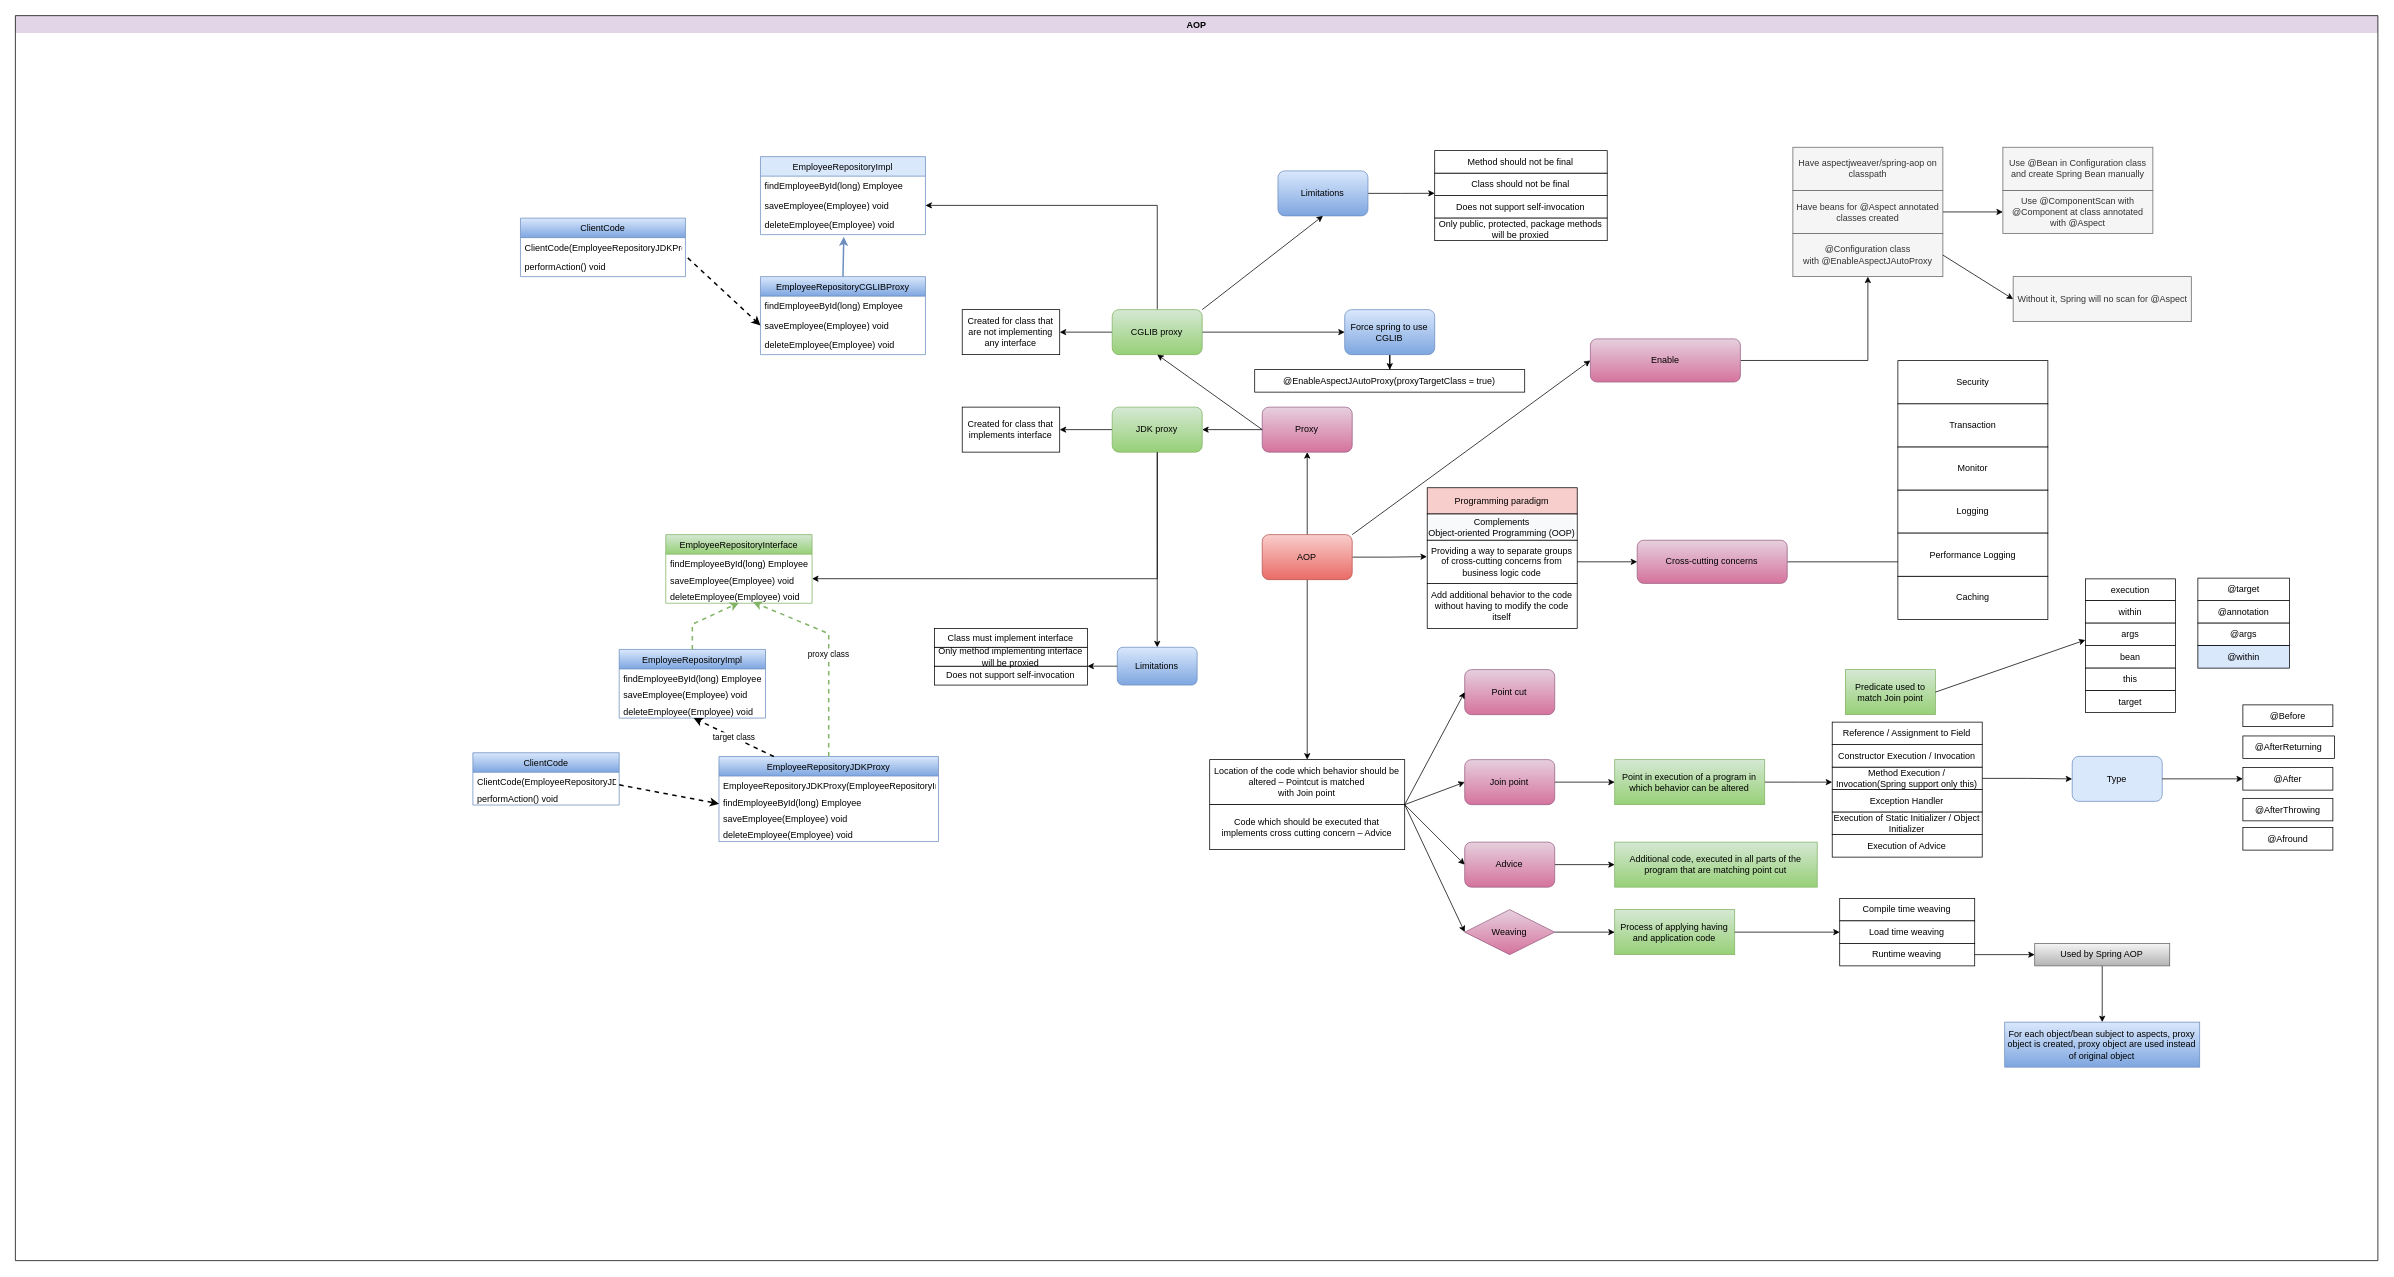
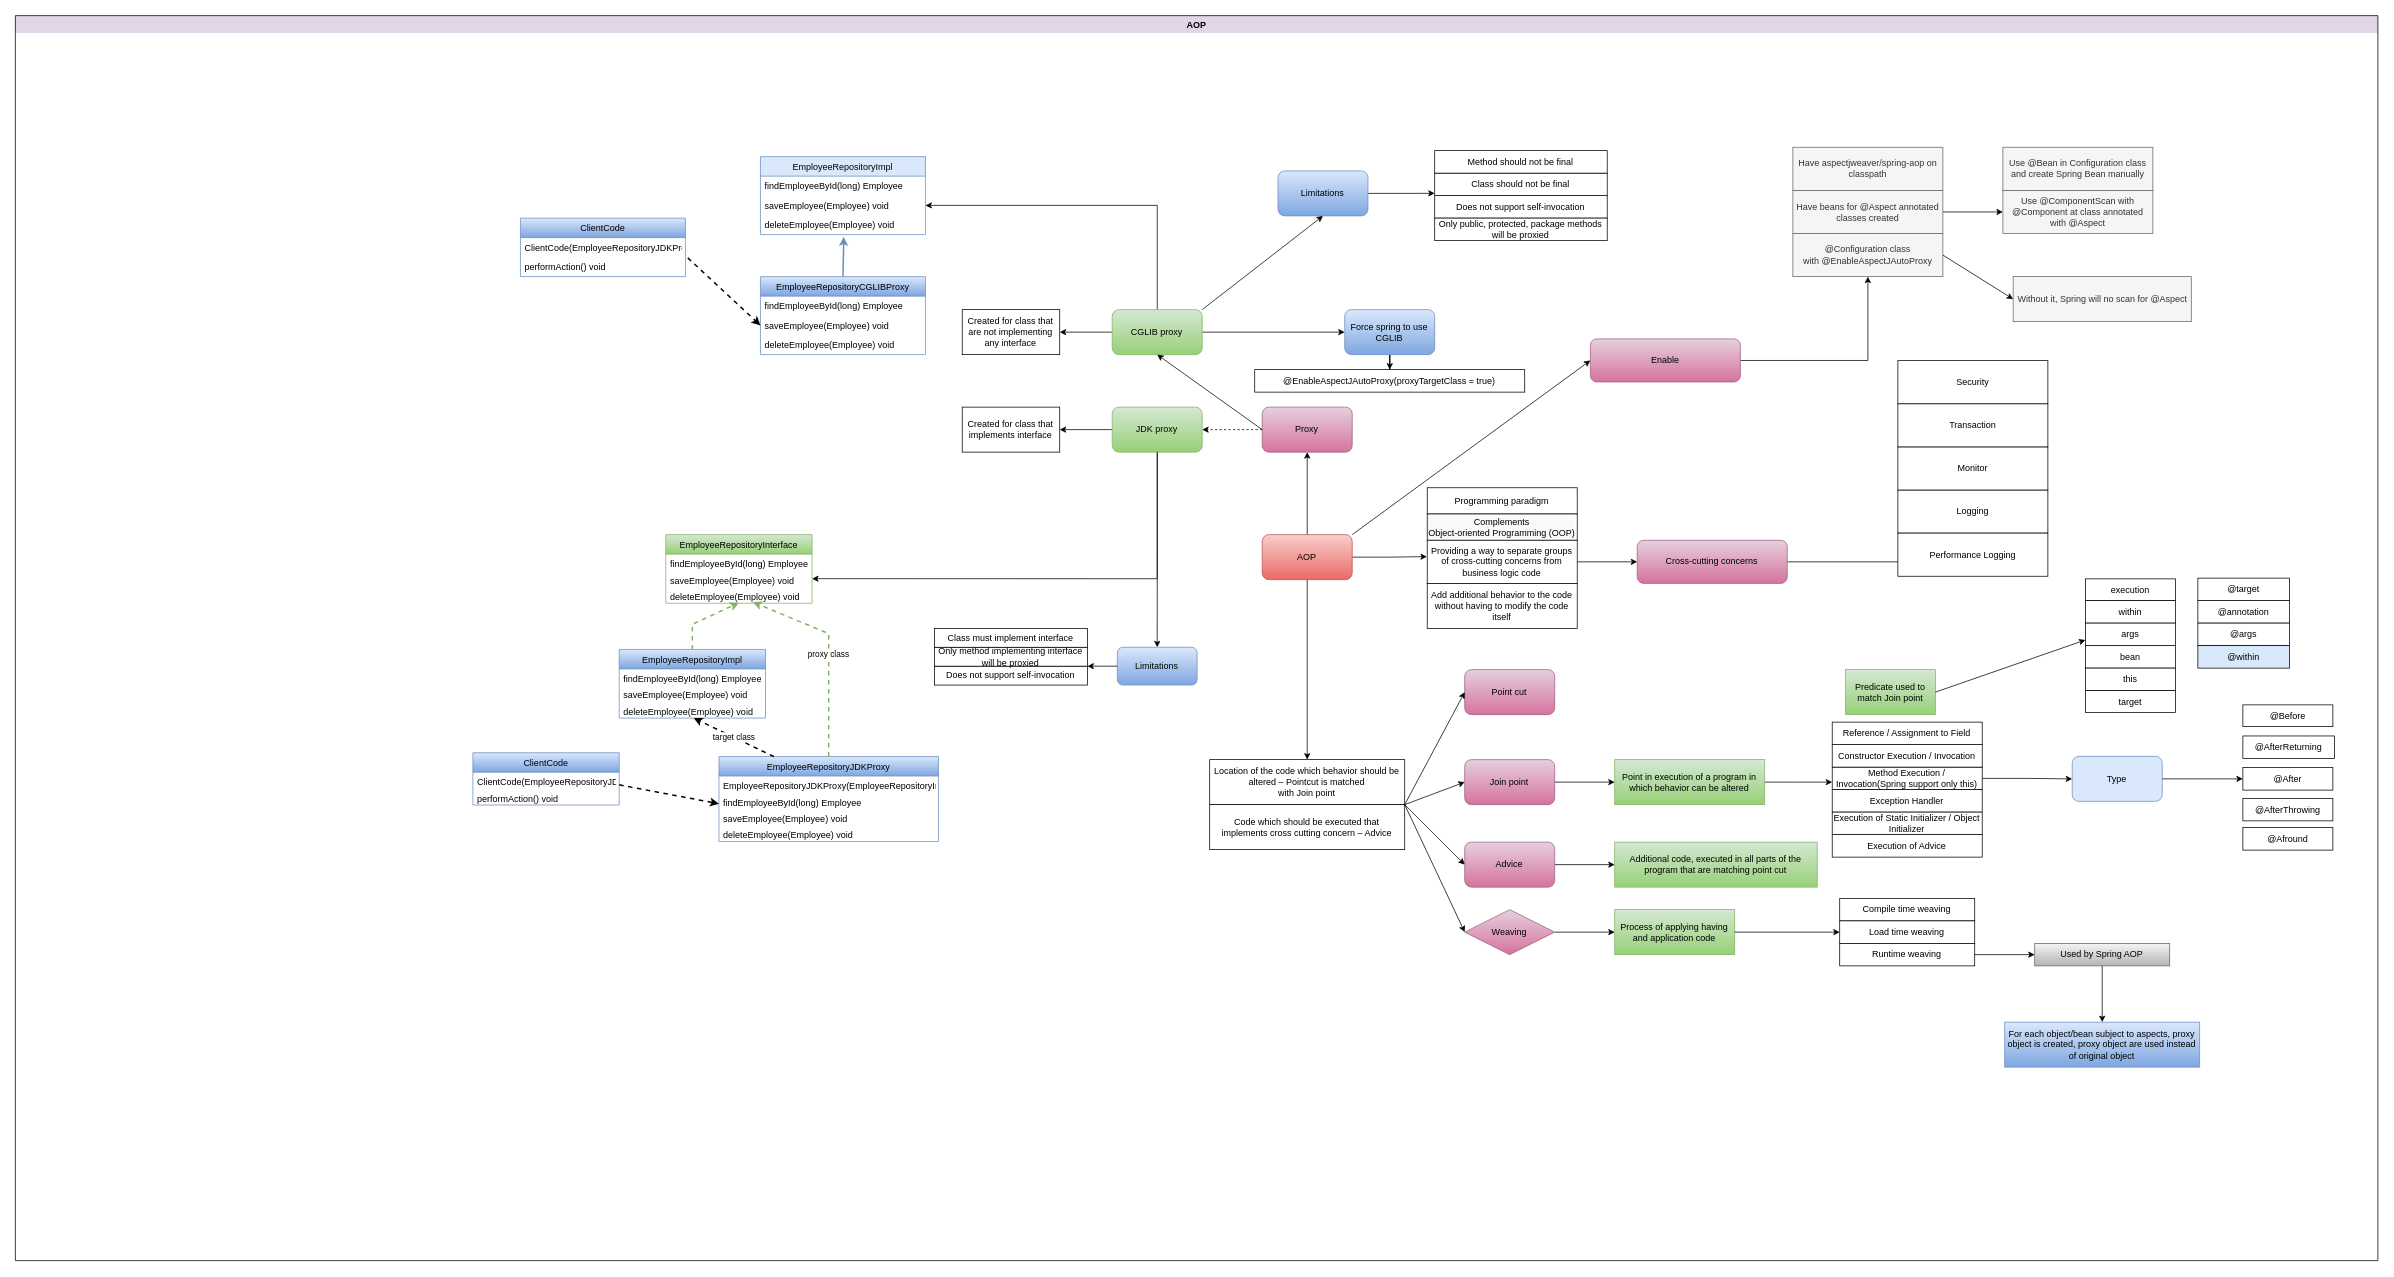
edge "Proxy" -> "JDK proxy": style solid -> dashed
node "Programming paradigm": fillcolor #f8cecc -> #ffffff
node "Caching": removed
